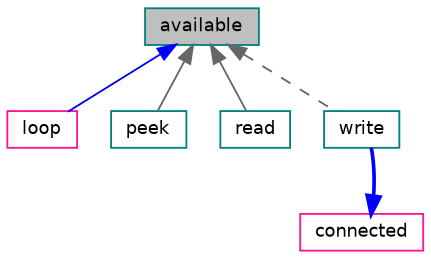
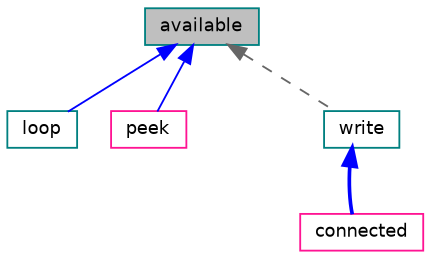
edge "peek" -> "available": color gray40 -> blue
node "loop": color deeppink -> teal
node "peek": color teal -> deeppink
node "read": removed
edge "write" -> "connected": reversed
